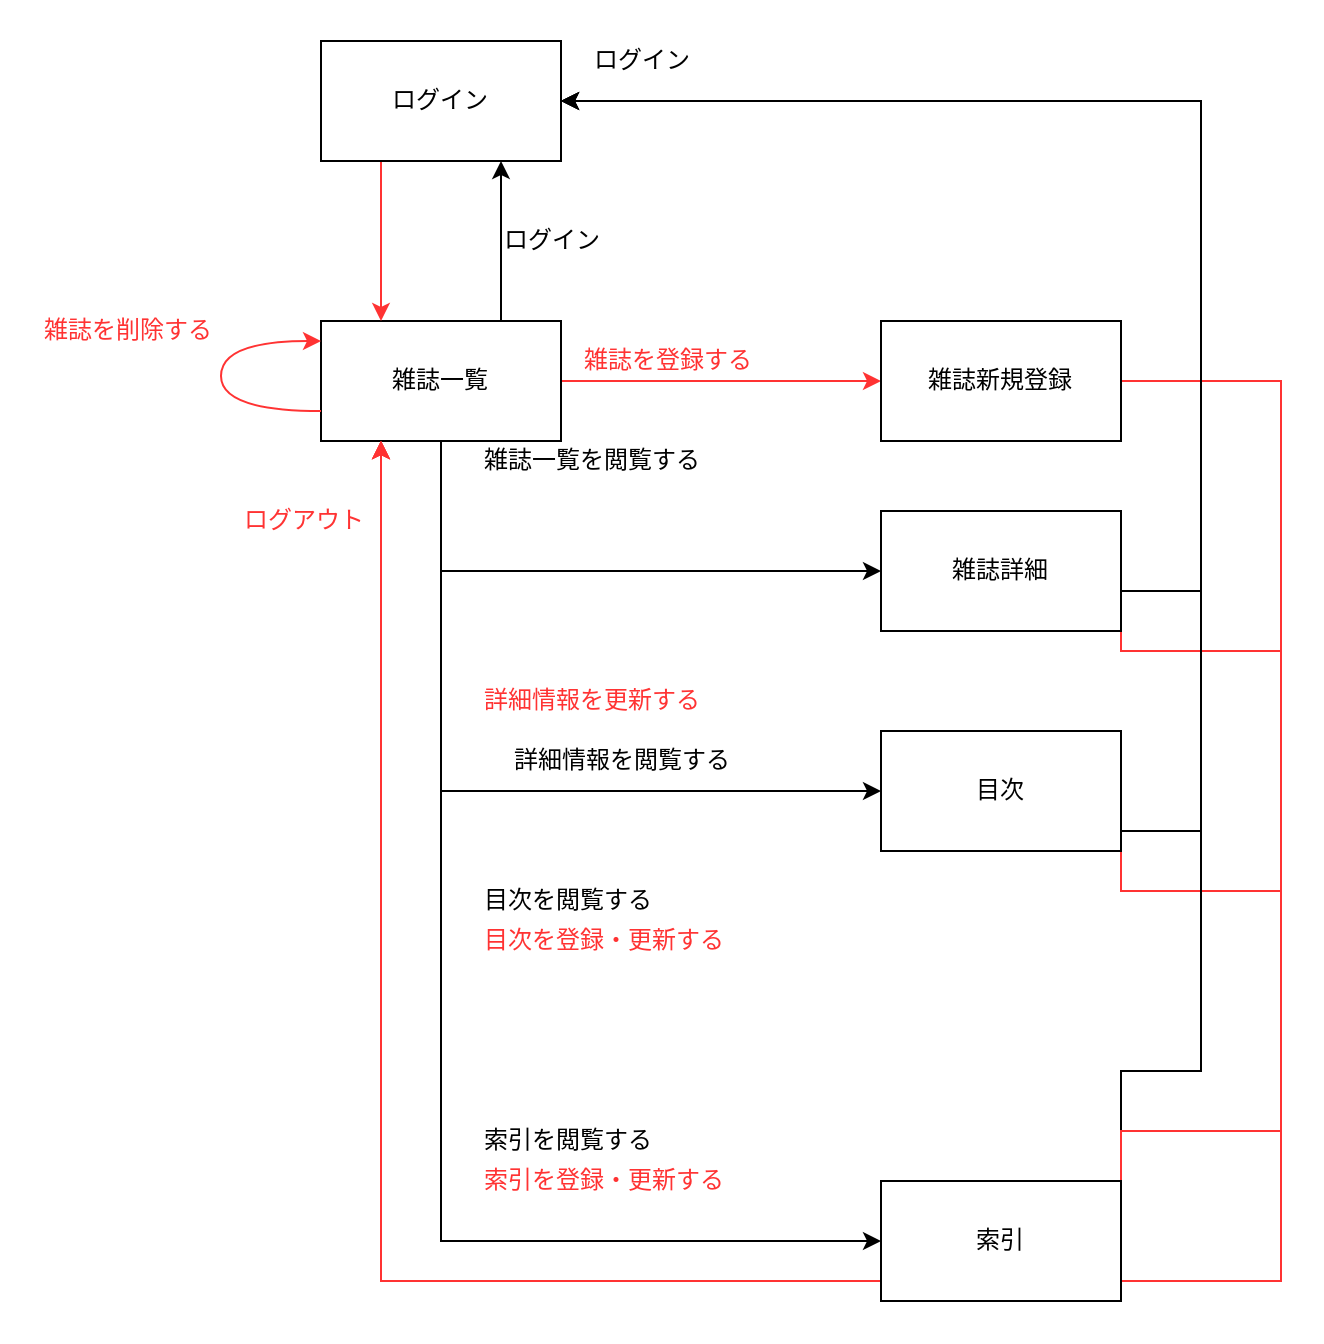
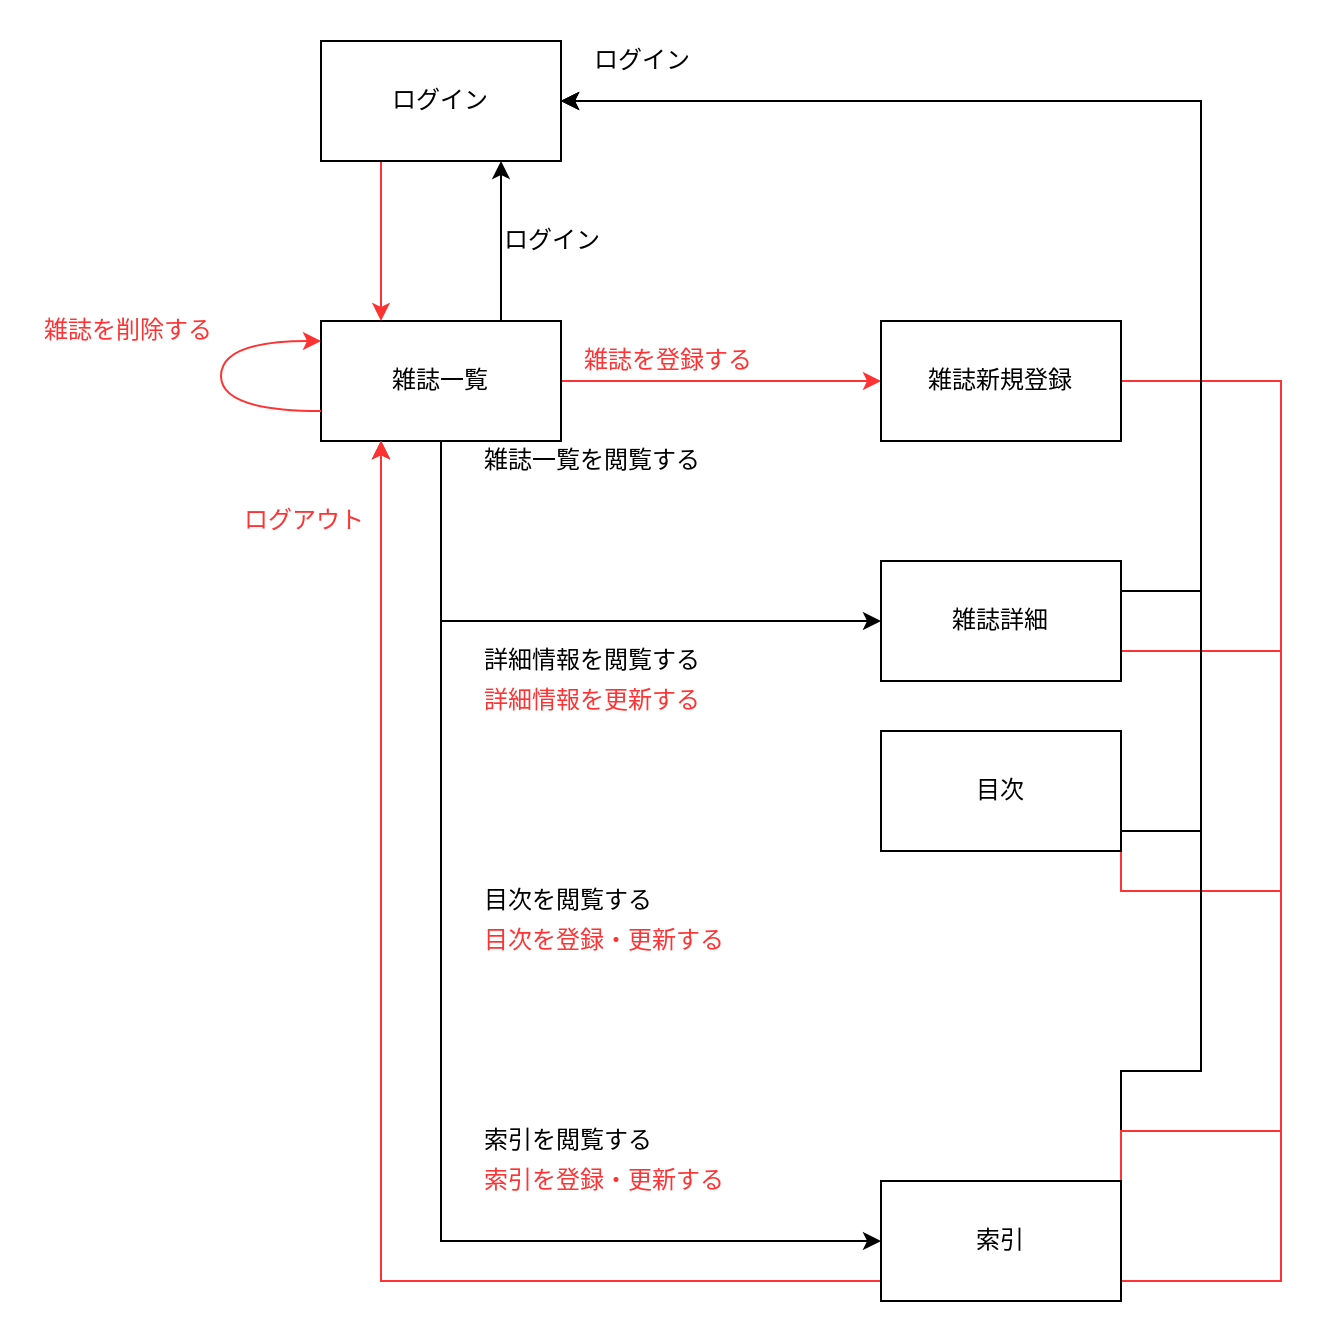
node "雑誌詳細": moved (1001, 571) -> (1001, 621)
node "詳細情報を閲覧する": moved (651, 761) -> (621, 661)
edge "雑誌一覧" -> "目次": removed
